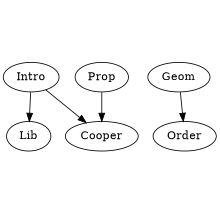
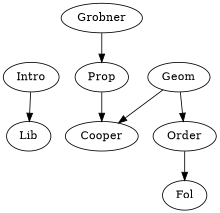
node "Grobner": added
edge "Intro" -> "Cooper": now "Geom" -> "Cooper"
node "Fol": added
